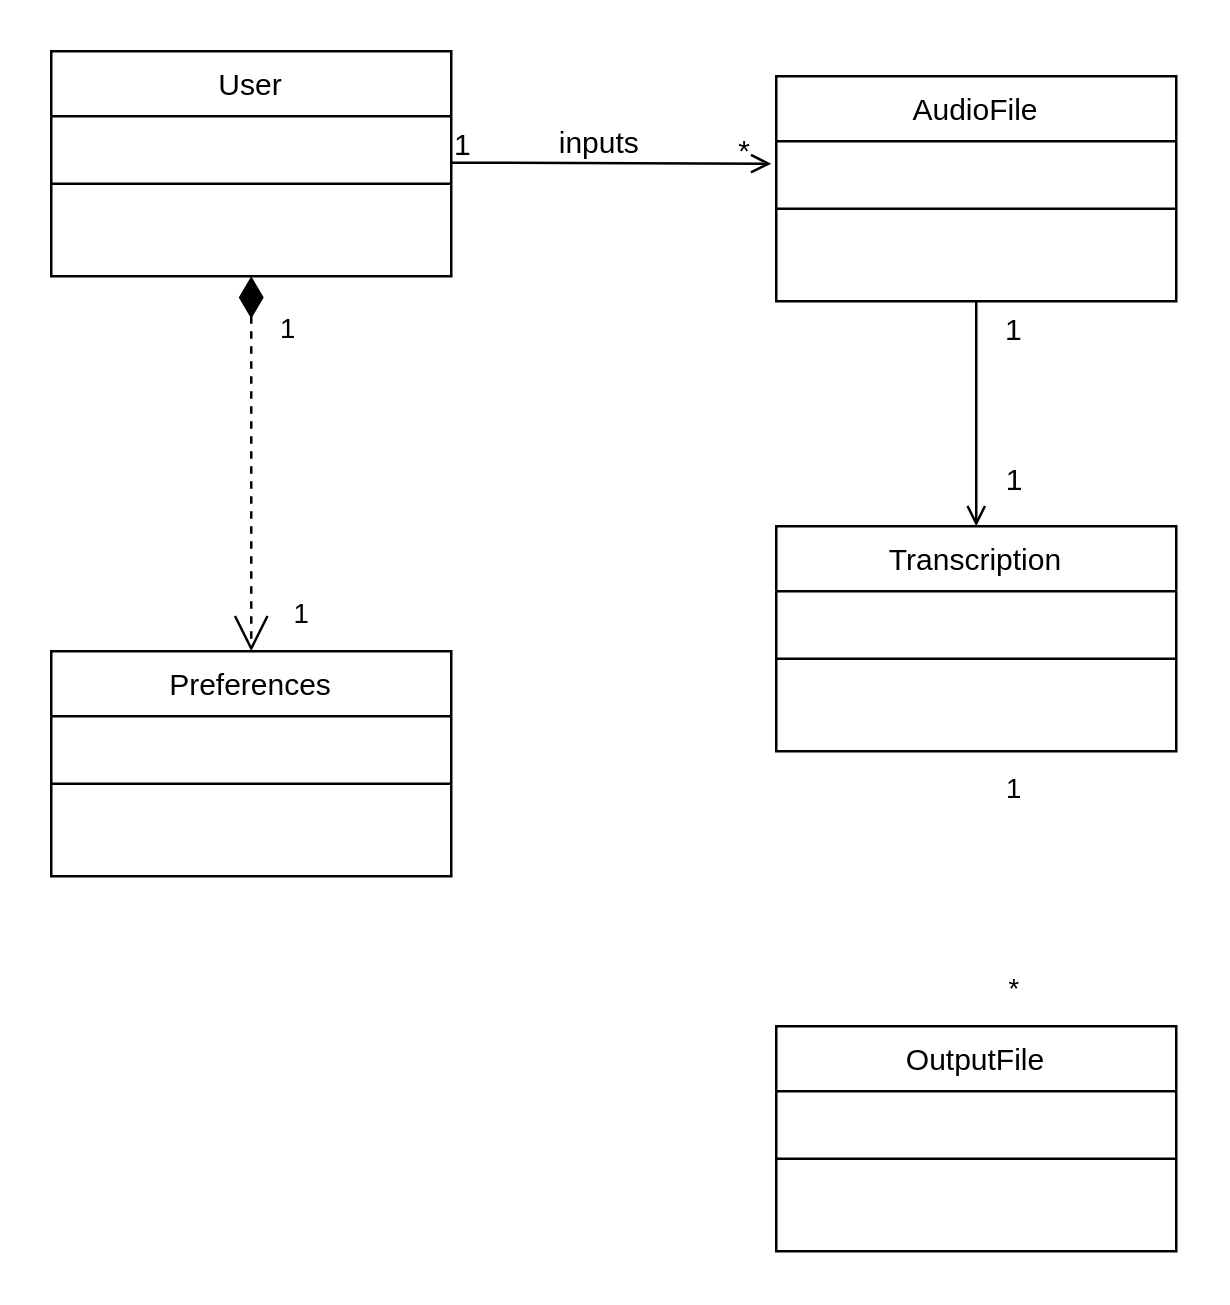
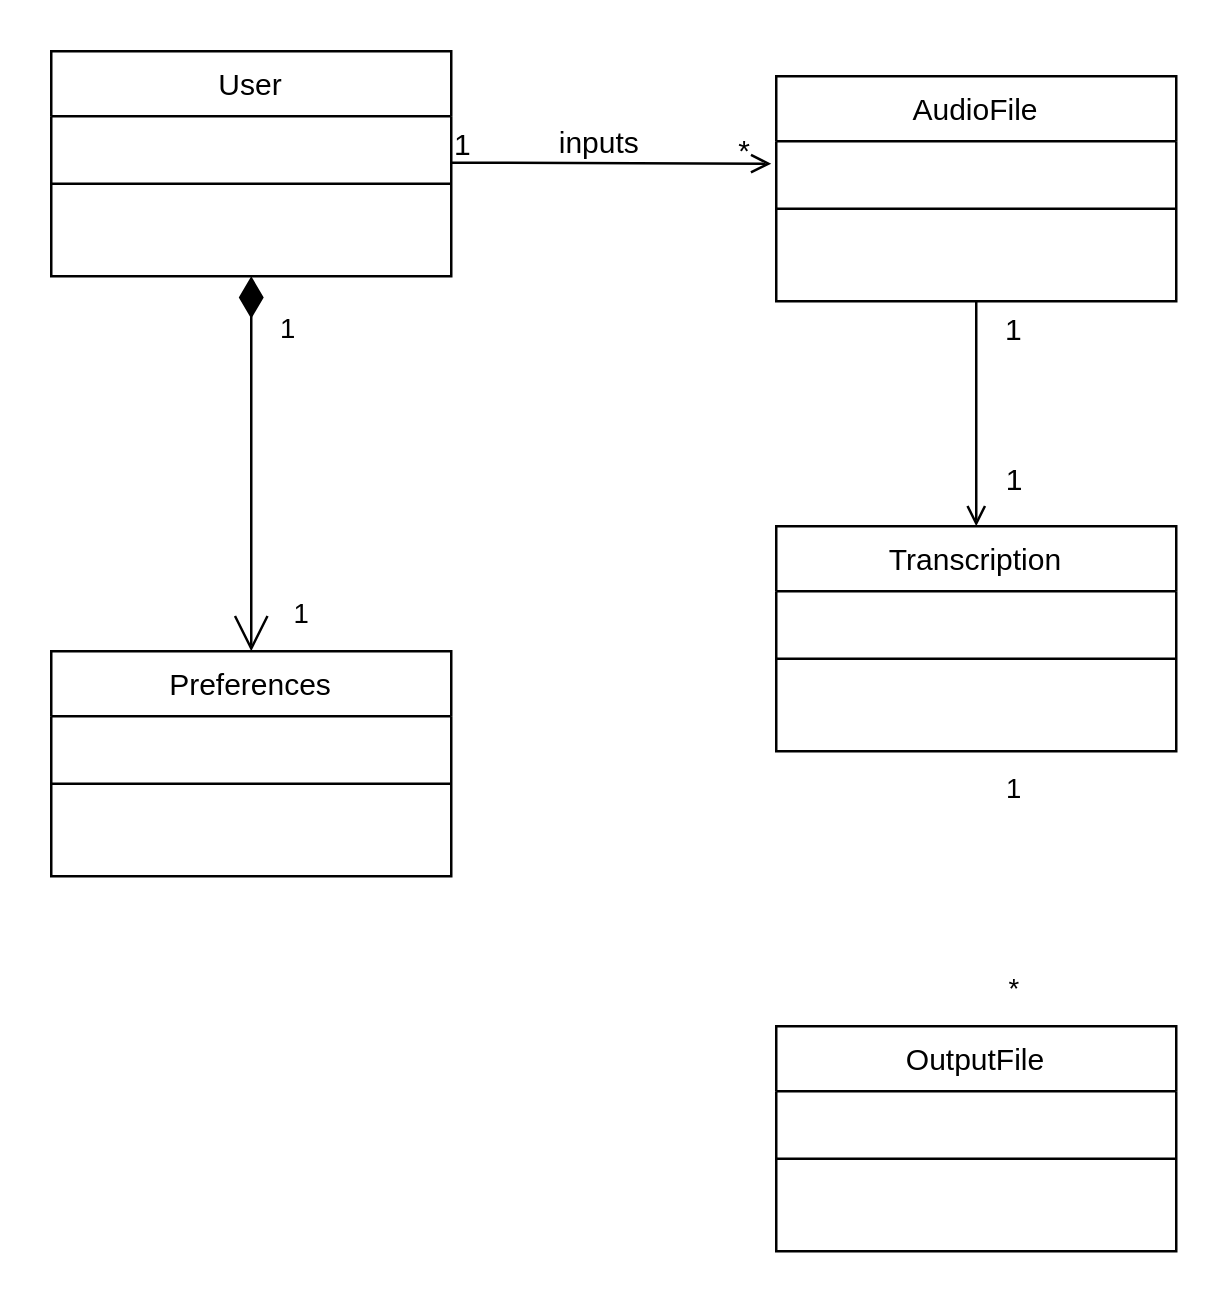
edge "User" -- "Preferences": style dashed -> solid
